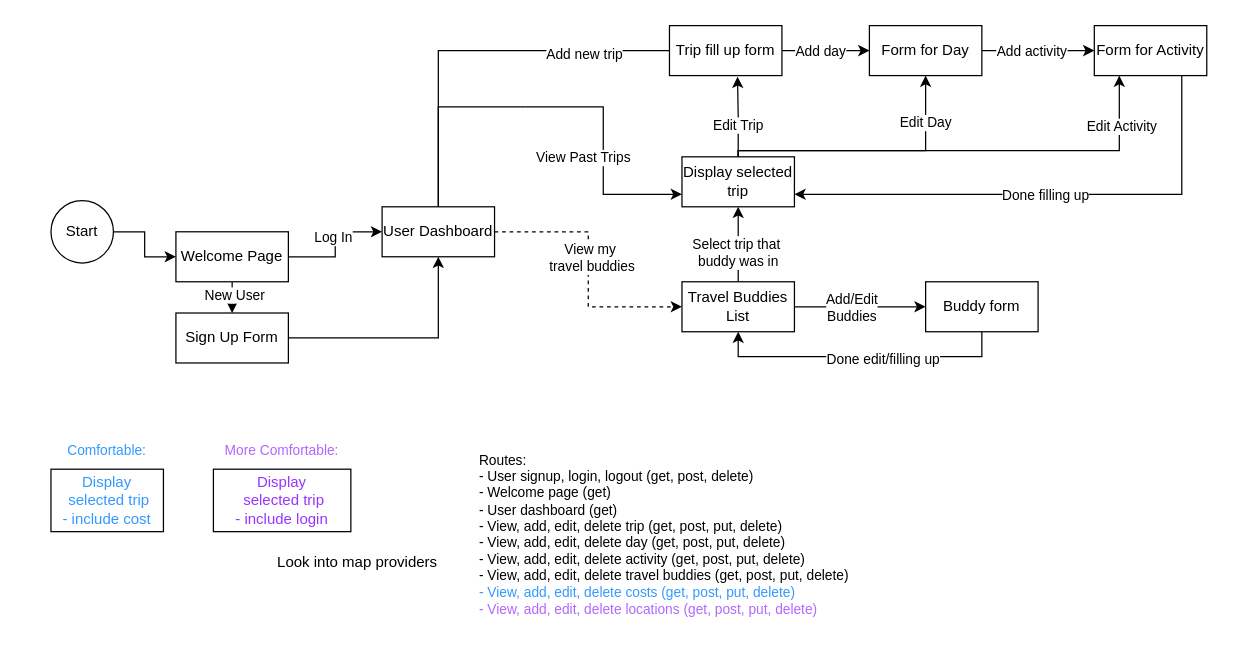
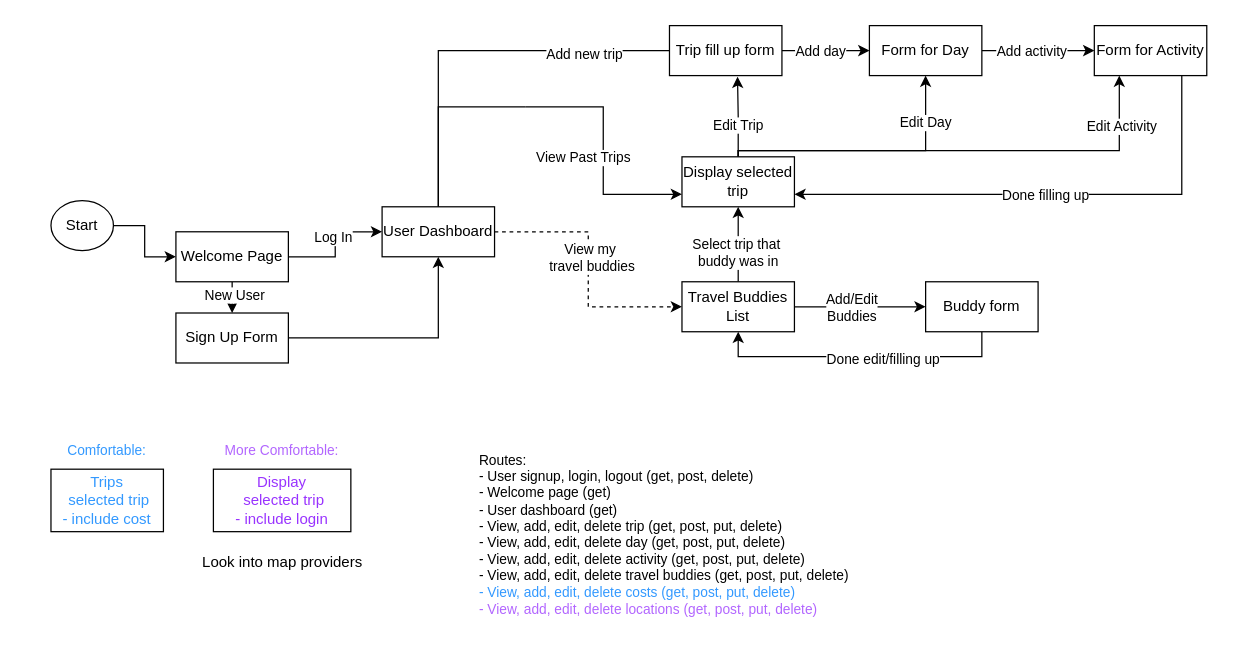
node "Start": size 63x63 -> 63x50
node "Display selected trip - include cost": label "Display selected trip - include cost" -> "Trips selected trip - include cost"
node "Look into map providers": moved (357, 563) -> (282, 563)
